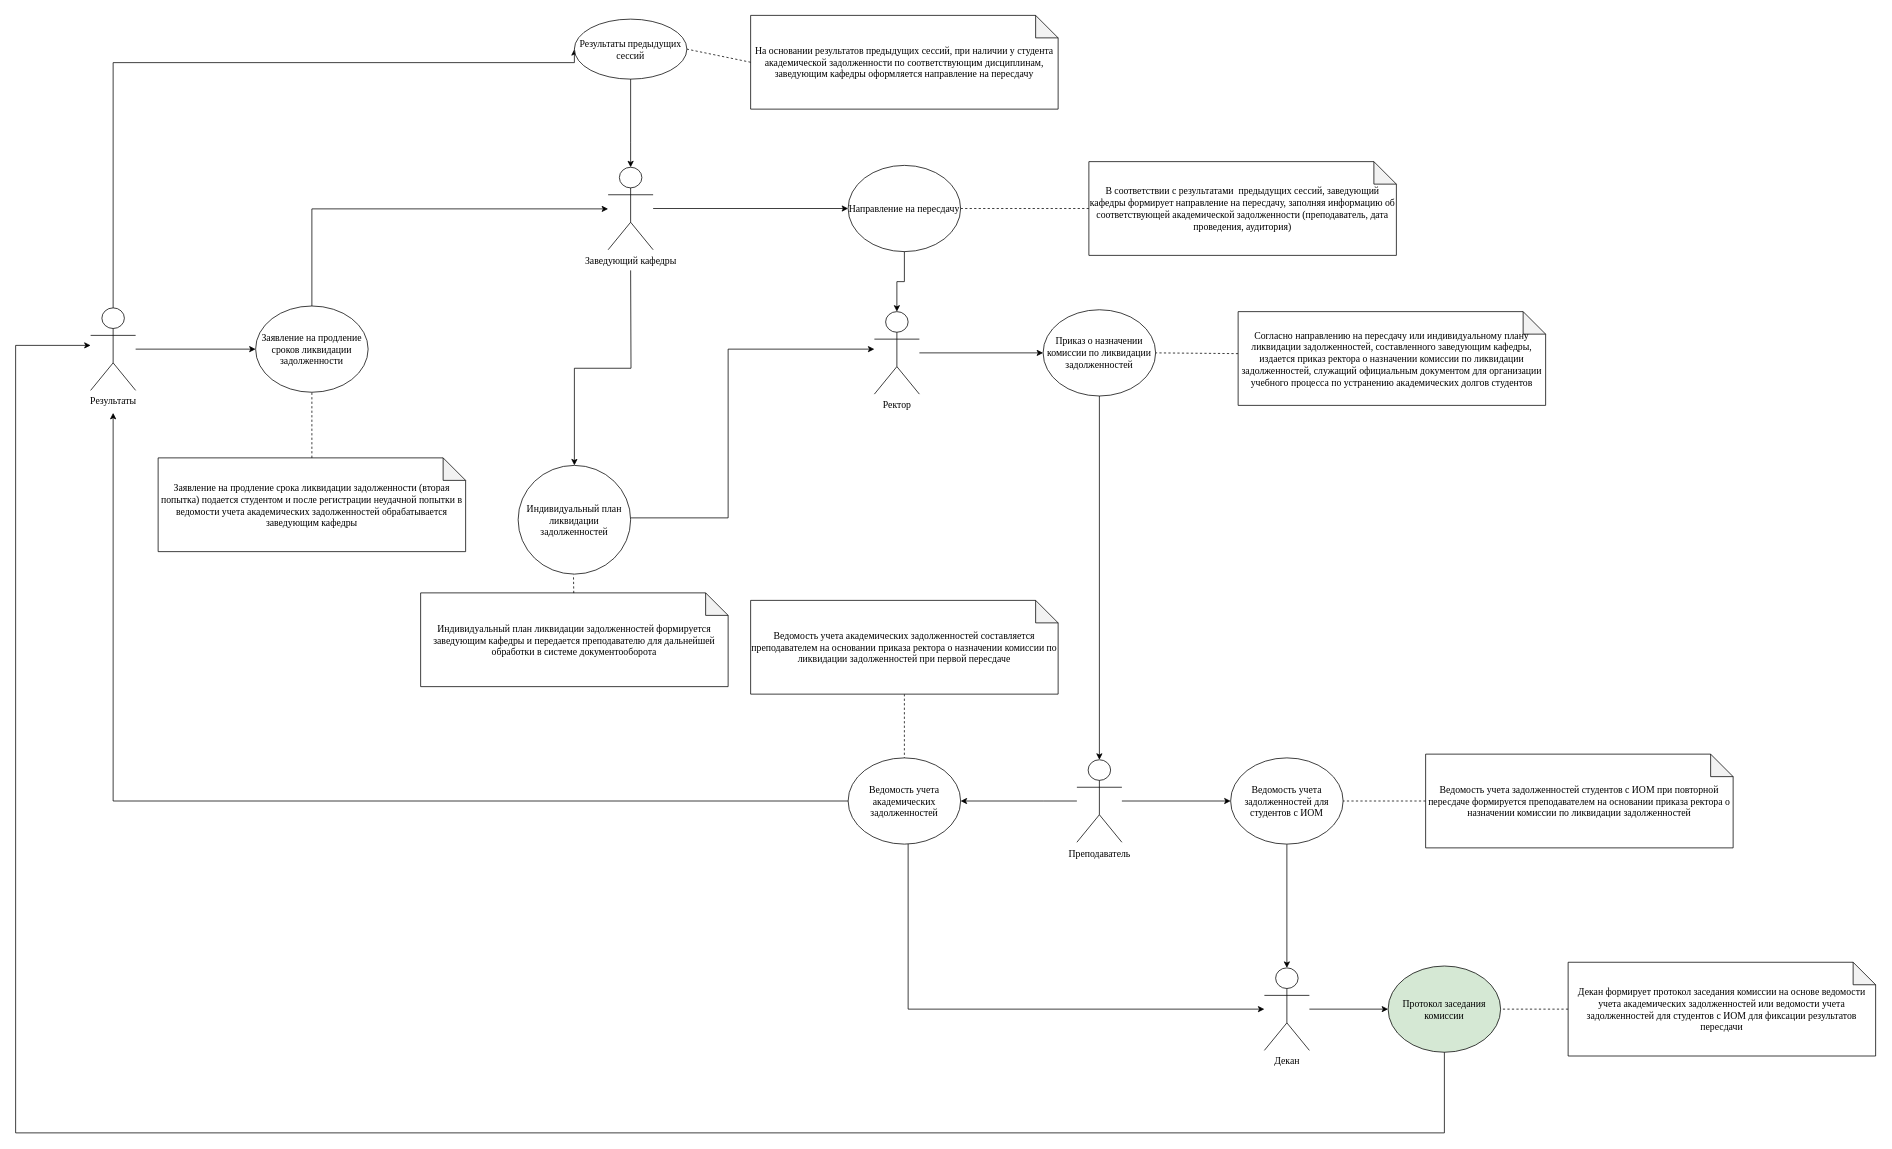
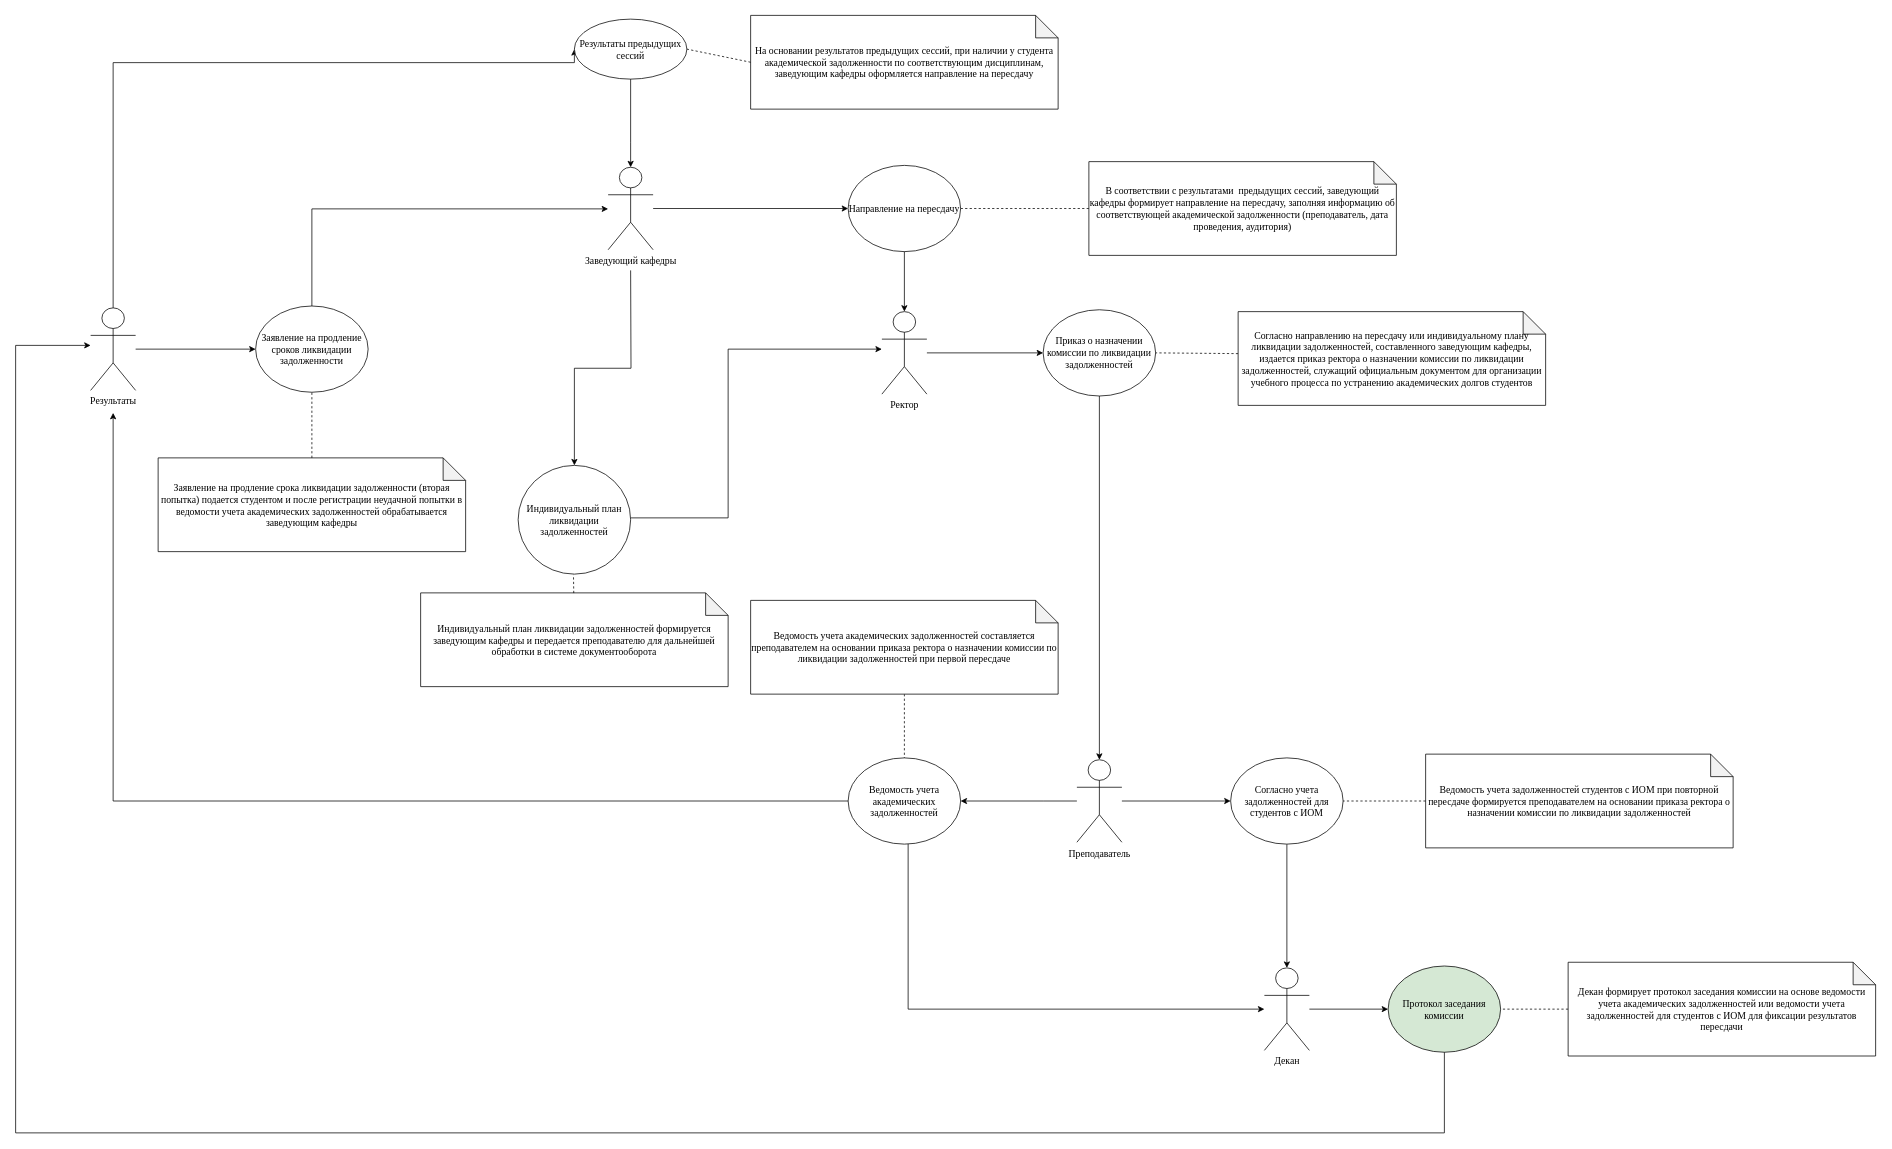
node "Ректор": moved (897, 353) -> (904, 353)
node "Ведомость учета задолженностей для студентов с ИОМ": label "Ведомость учета задолженностей для студентов с ИОМ" -> "Согласно учета задолженностей для студентов с ИОМ"
